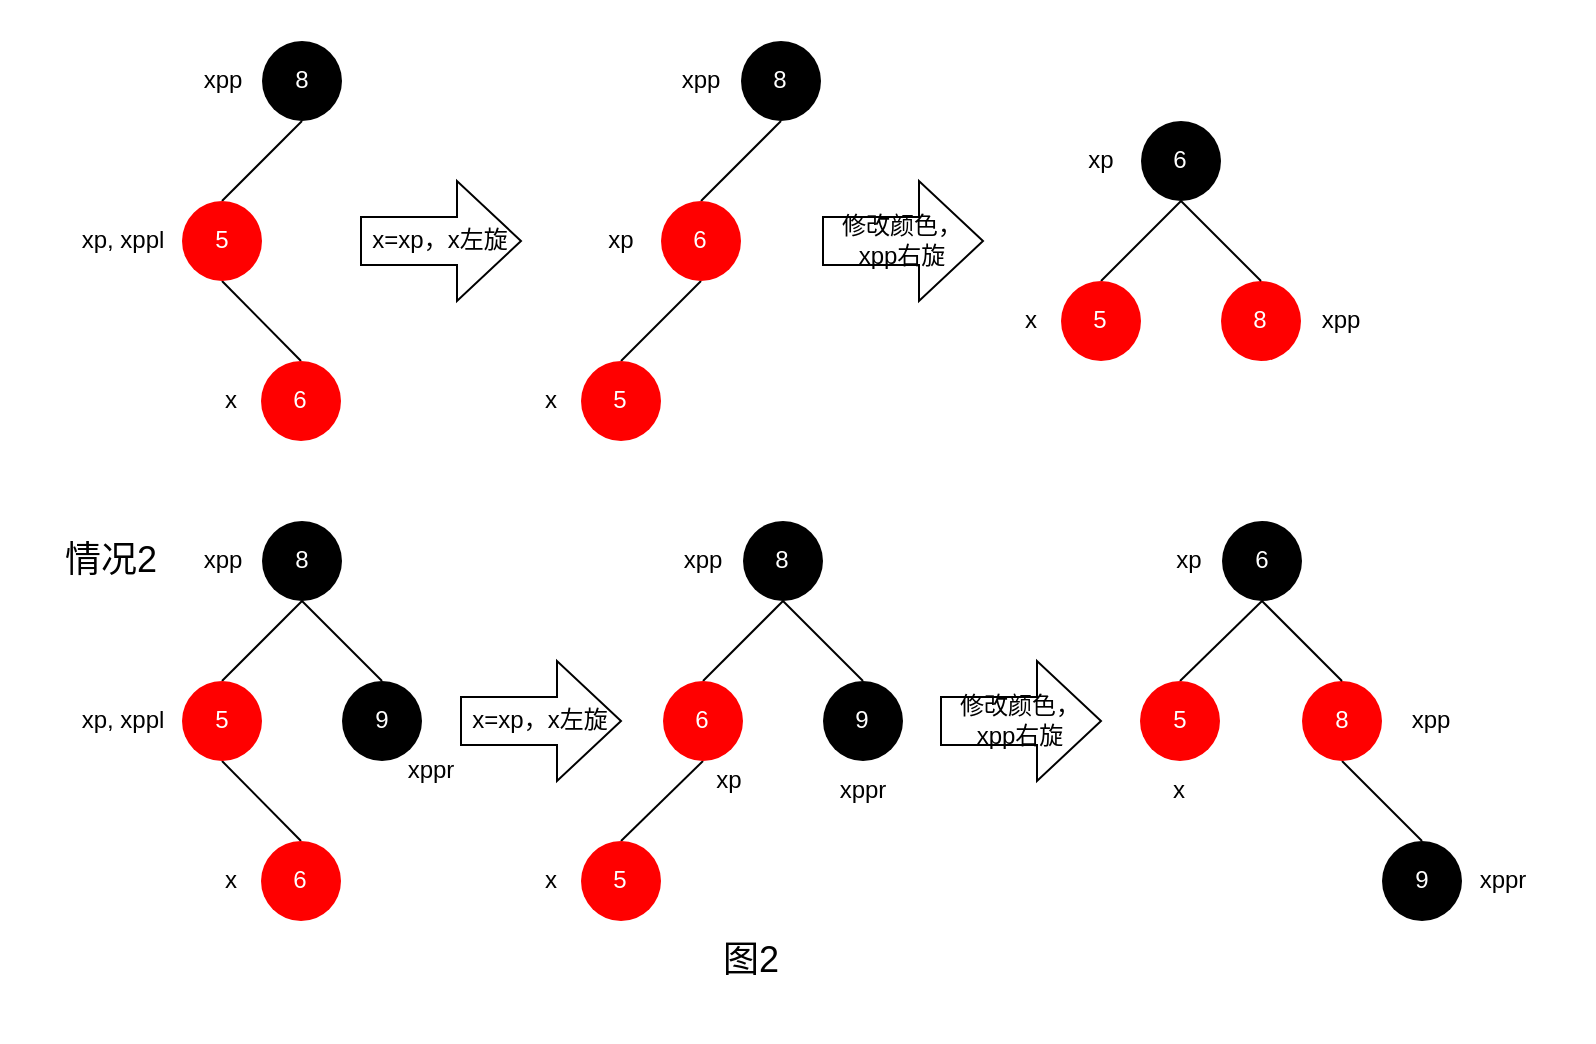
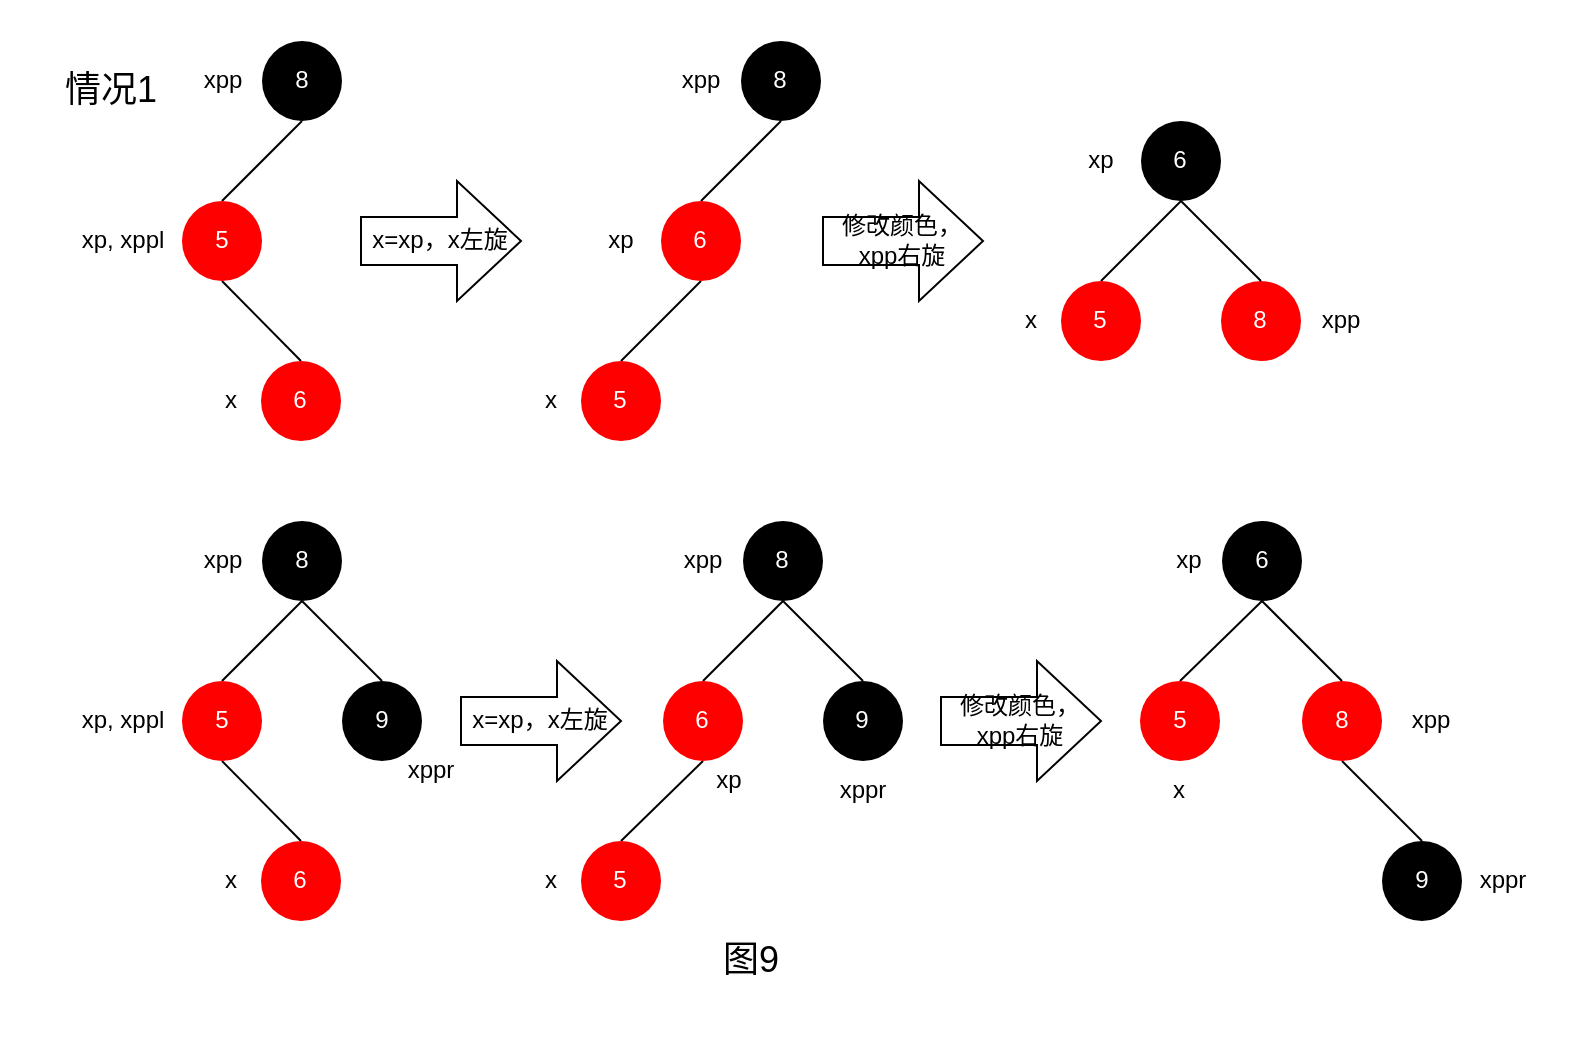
node "情况1": added
node "情况2": removed
node "图2": label "图2" -> "图9"
